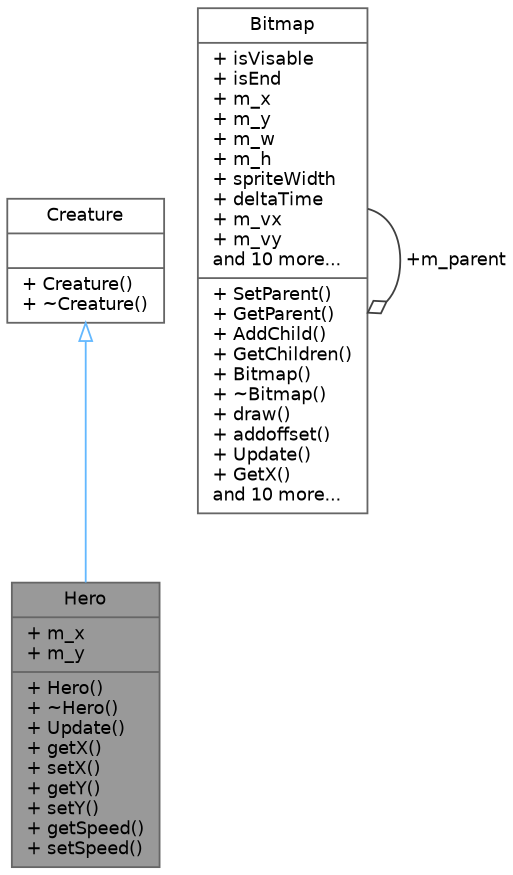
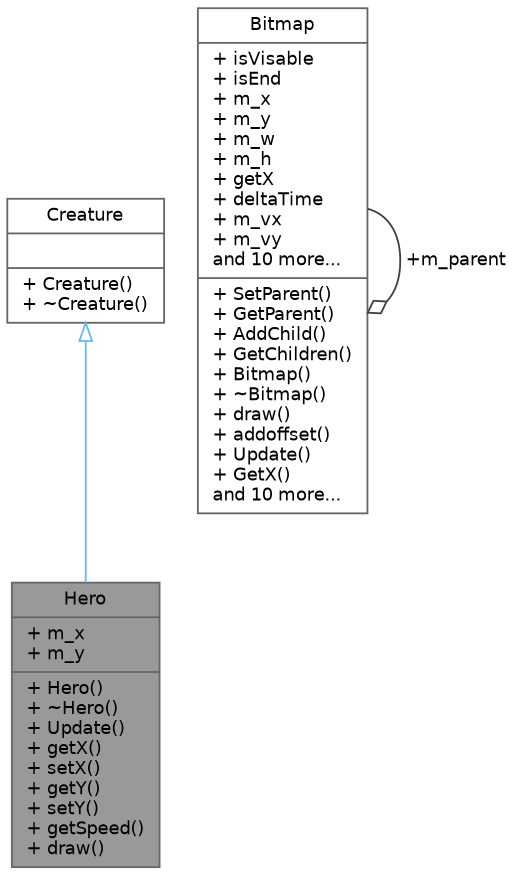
node "Bitmap": text "+ spriteWidth" -> "+ getX"
node "Hero": text "+ setSpeed()" -> "+ draw()"
